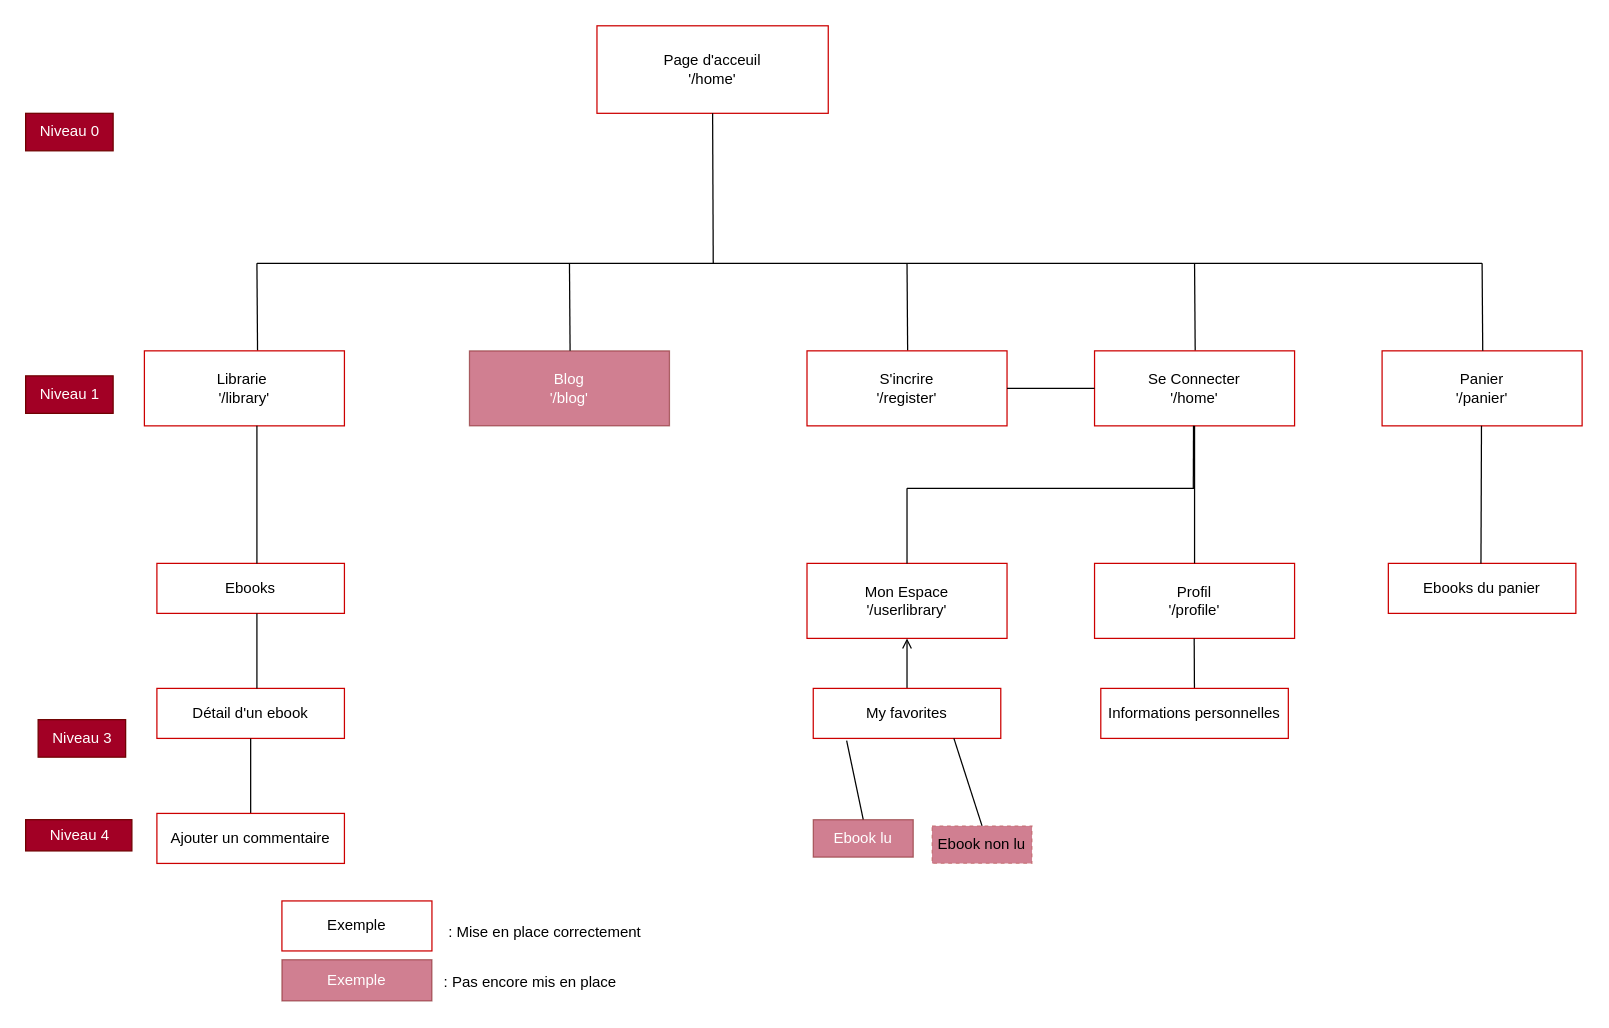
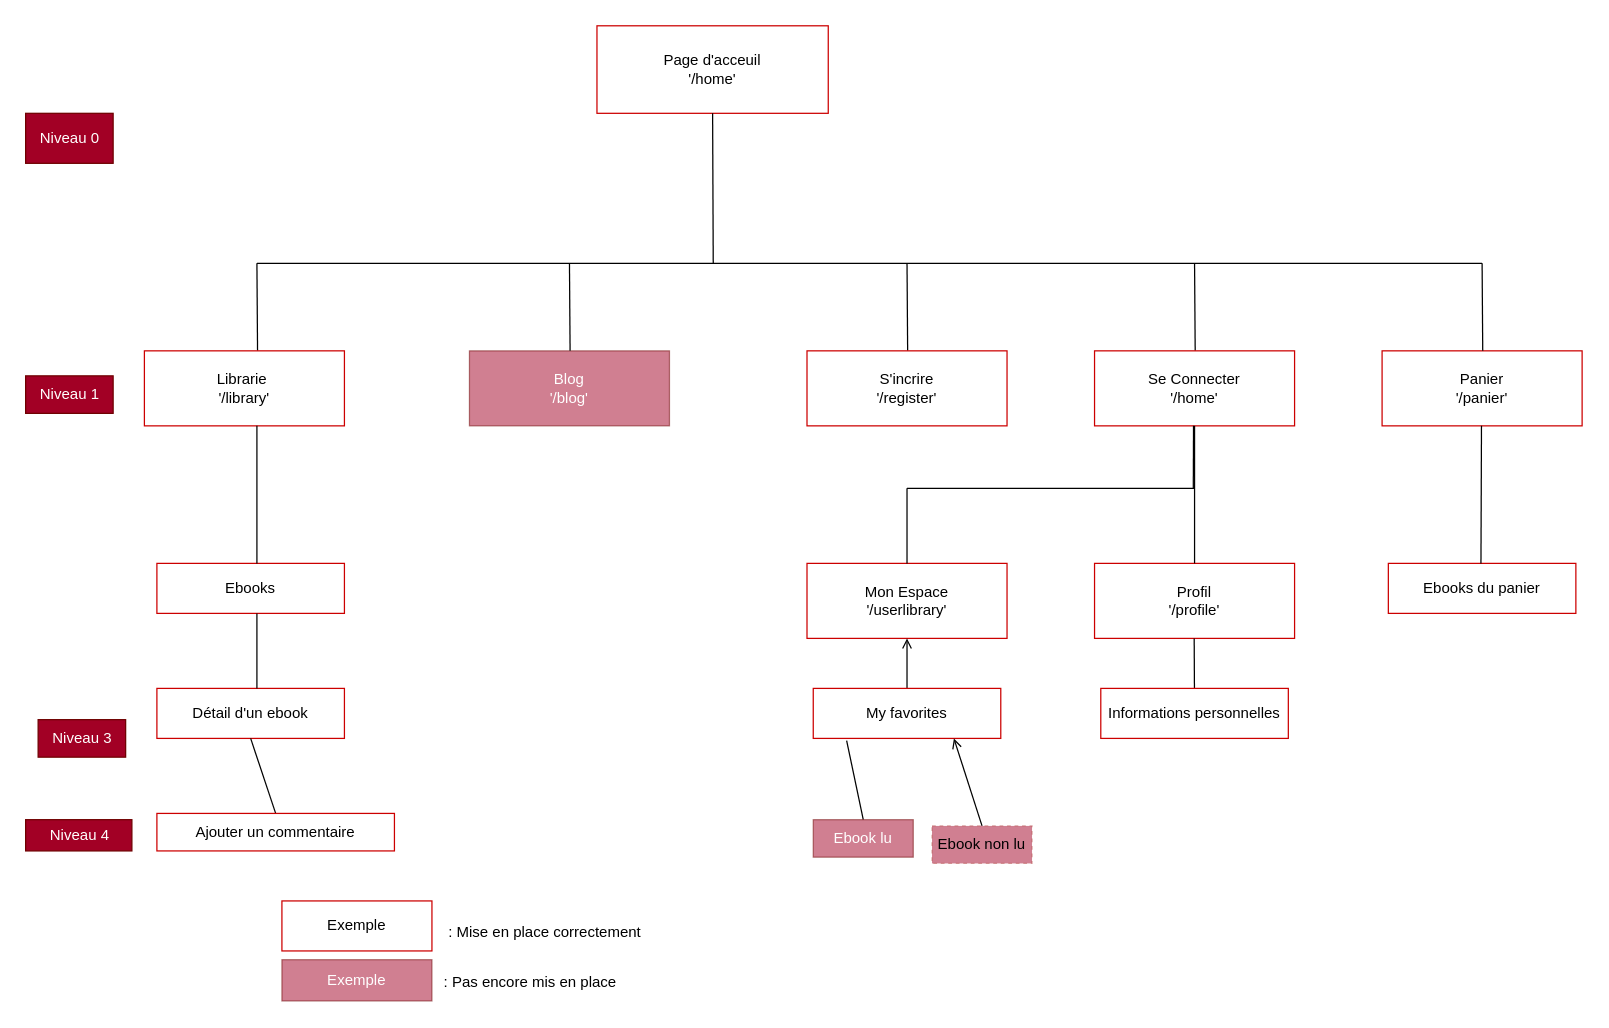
node "Niveau 0": size 88x38 -> 88x50
edge "S'incrire '/register'" -- "Se Connecter '/home'": removed
edge "My favorites" -- "Ebook non lu": arrowhead none -> open
node "Ajouter un commentaire": size 188x50 -> 238x38
